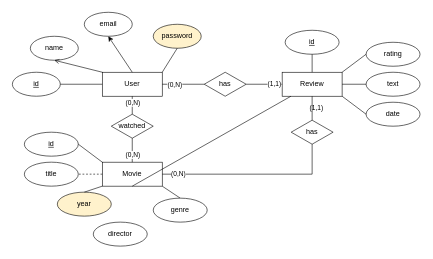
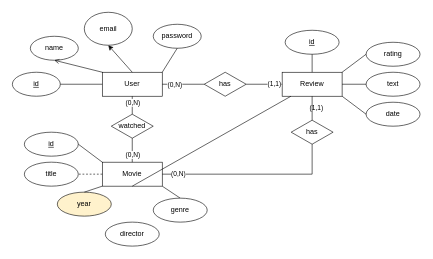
node "email": size 48x24 -> 48x33
node "password": fillcolor #fff2cc -> #ffffff
node "director": moved (120, 234) -> (132, 234)
